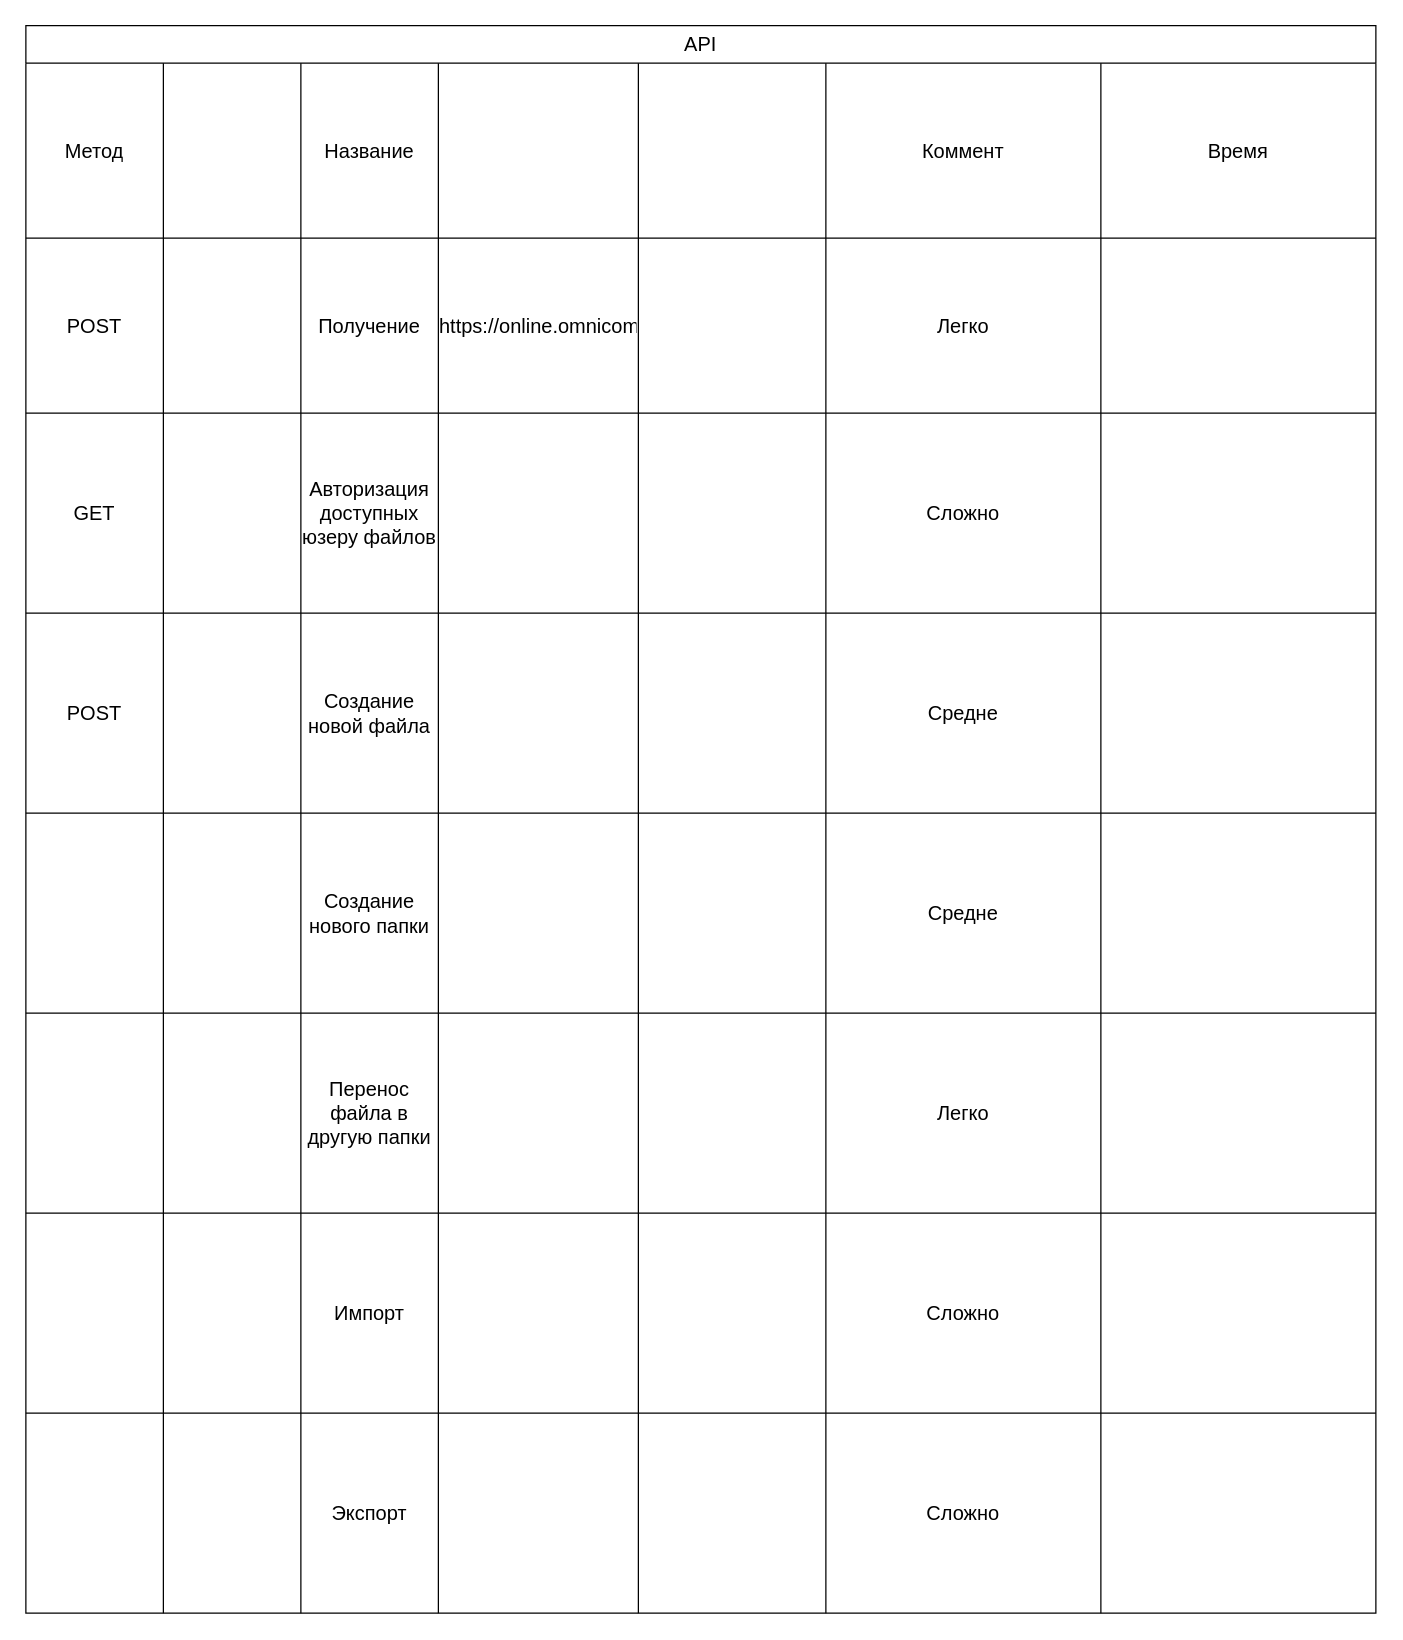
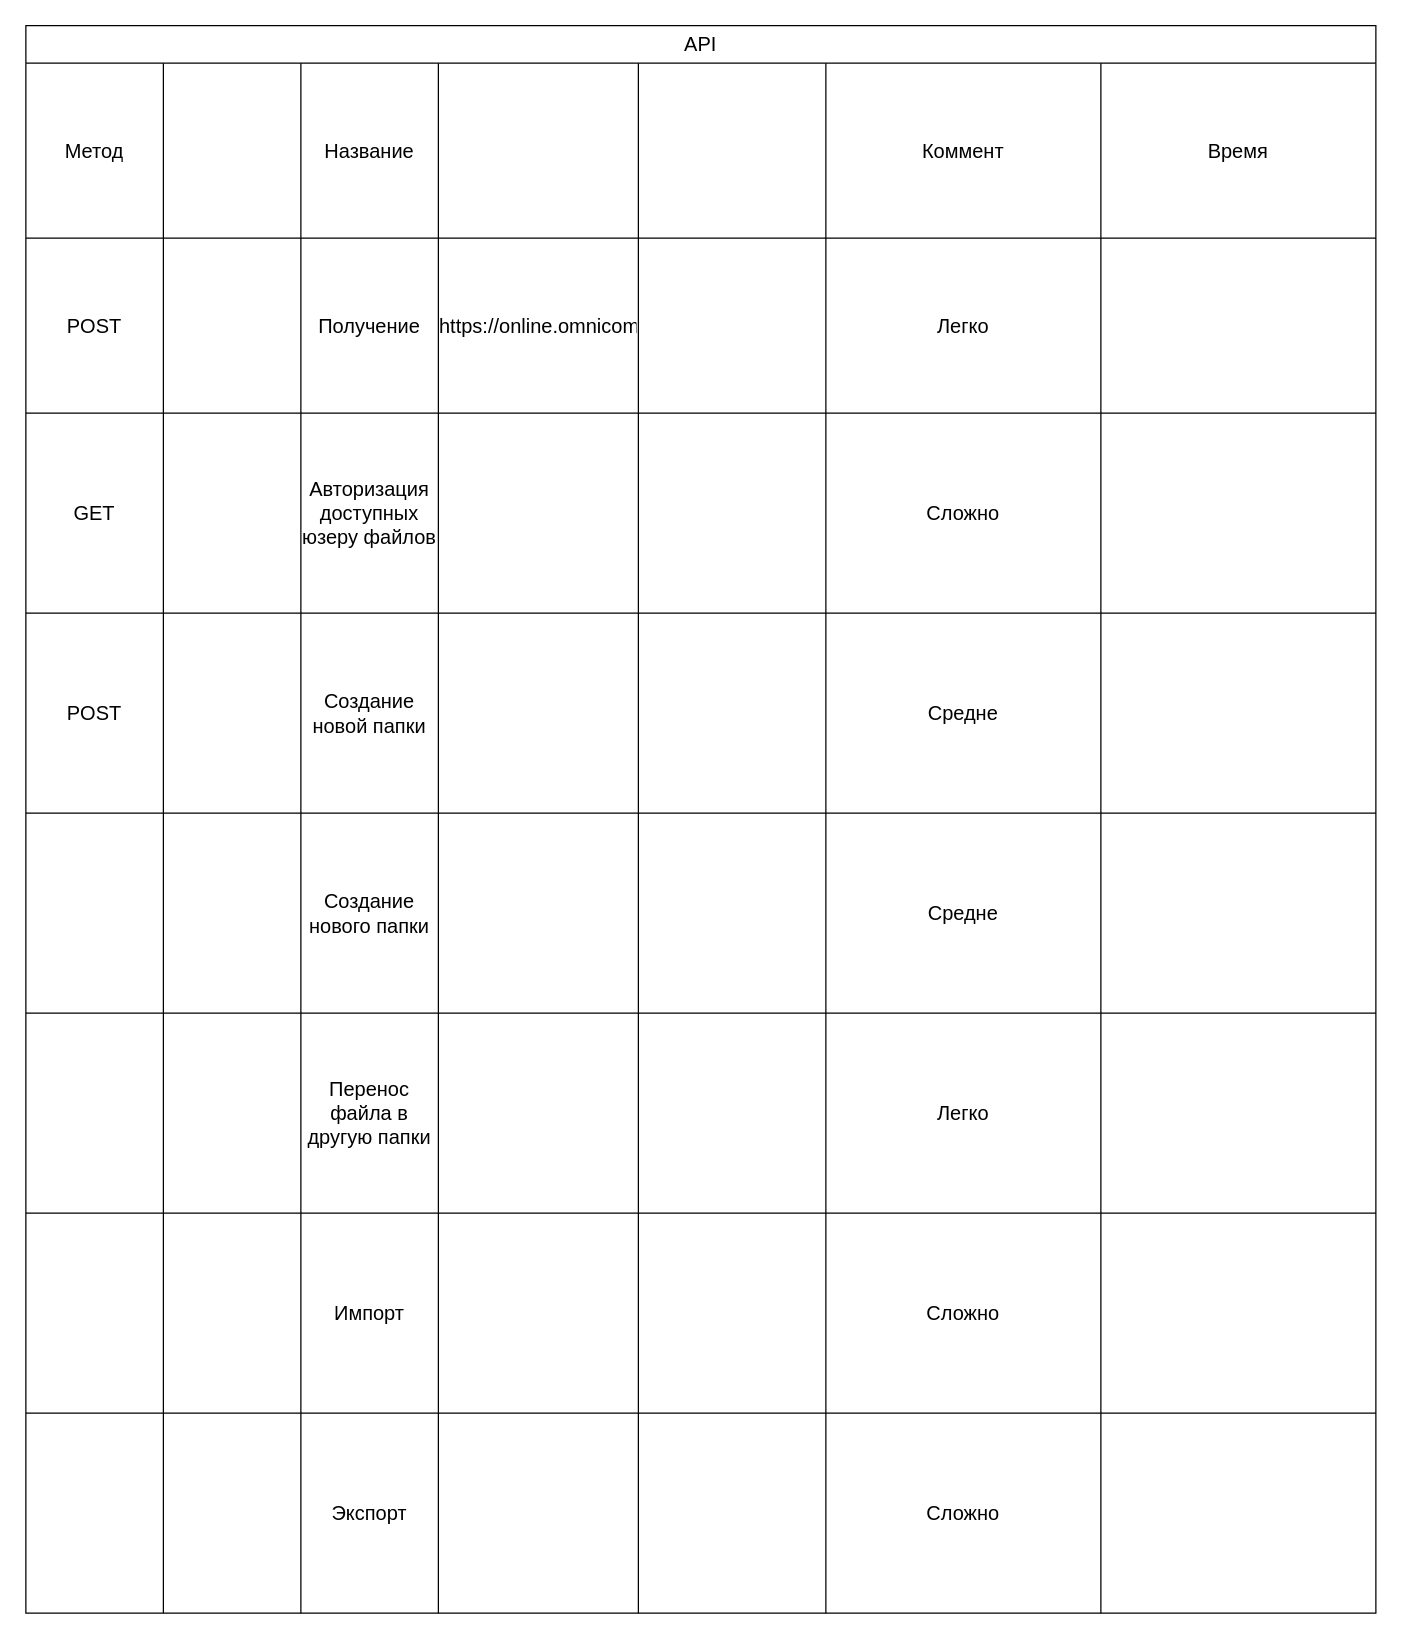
node "Создание новой файла": label "Создание новой файла" -> "Создание новой папки"
